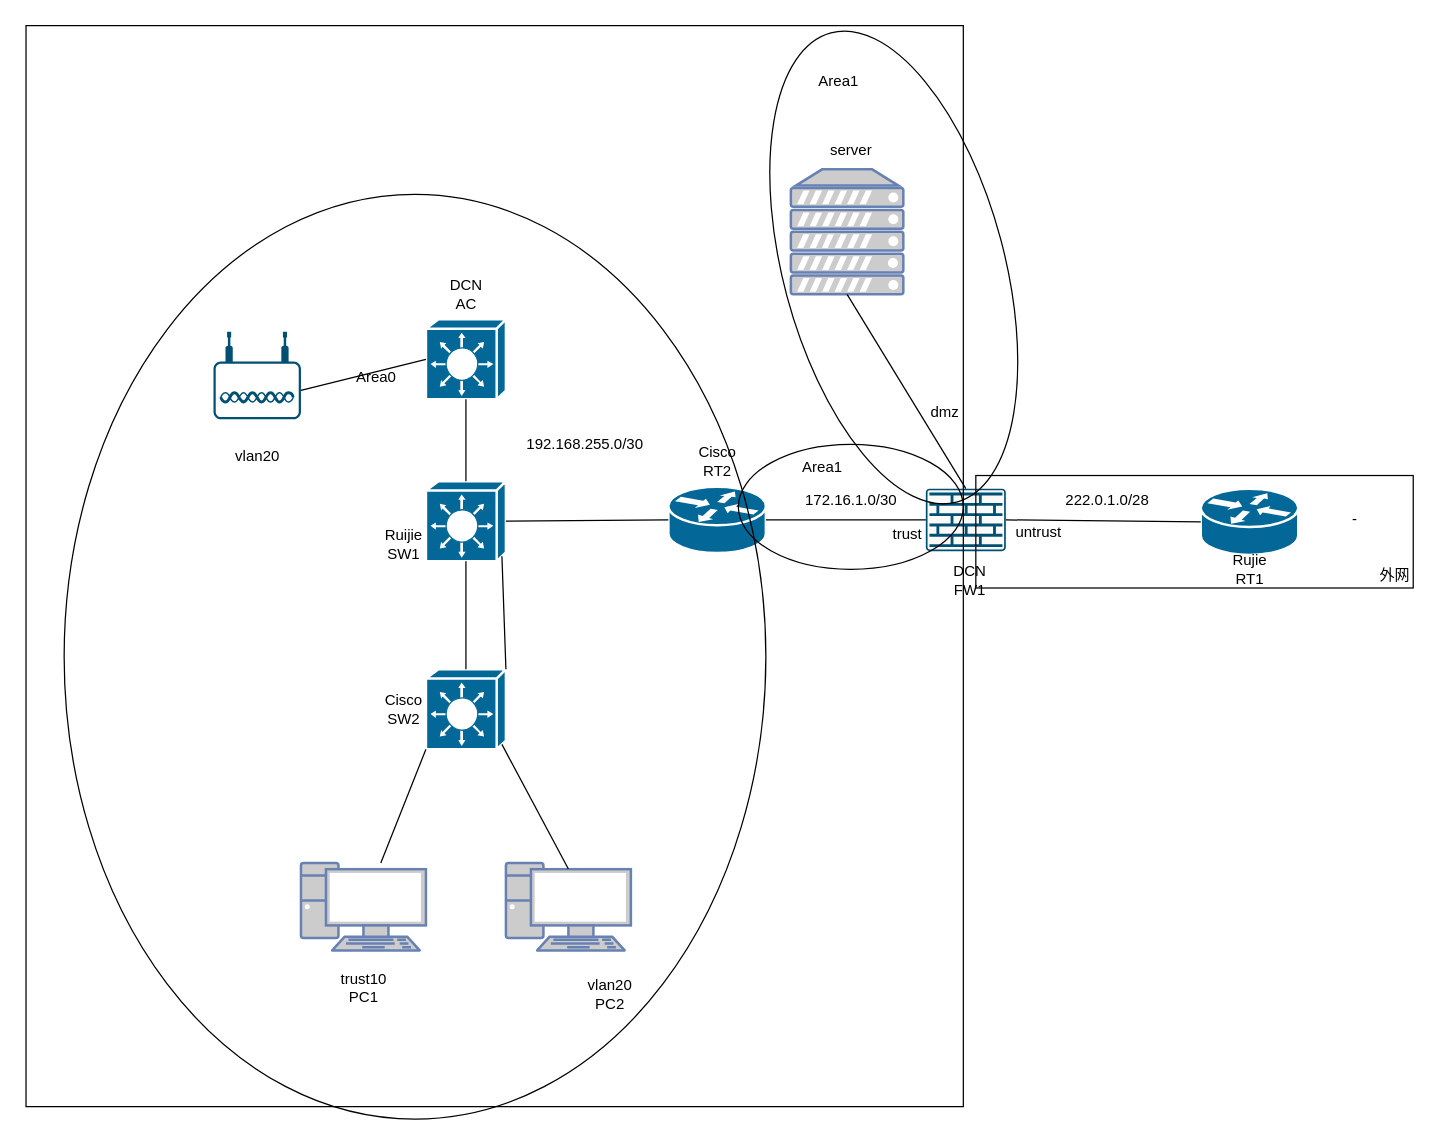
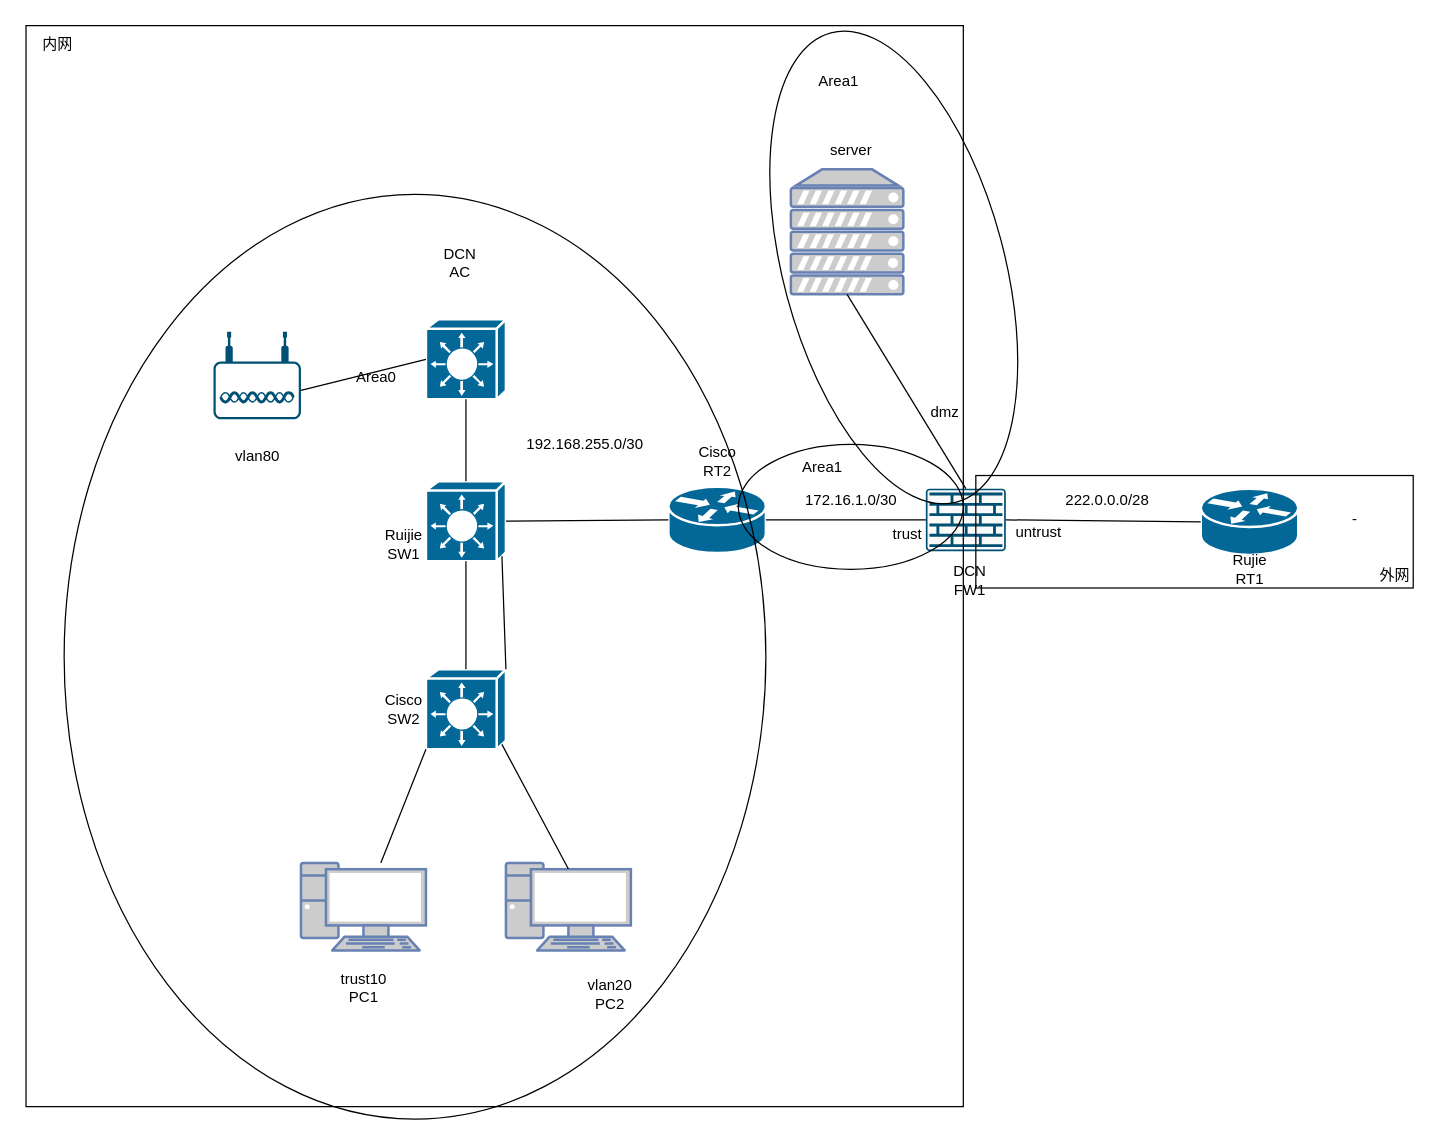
node "内网": added
node "DCN AC": moved (466, 294) -> (459, 263)
node "vlan20": label "vlan20" -> "vlan80"
node "222.0.1.0/28": label "222.0.1.0/28" -> "222.0.0.0/28"
